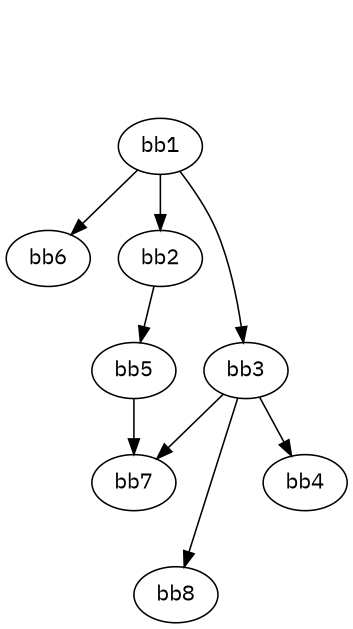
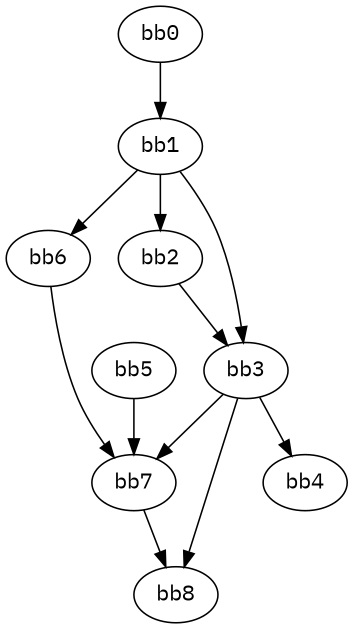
node "bb0": added
edge "bb2" -> "bb5": now "bb2" -> "bb3"
edge "bb6" -> "bb7": added
edge "bb7" -> "bb8": added
